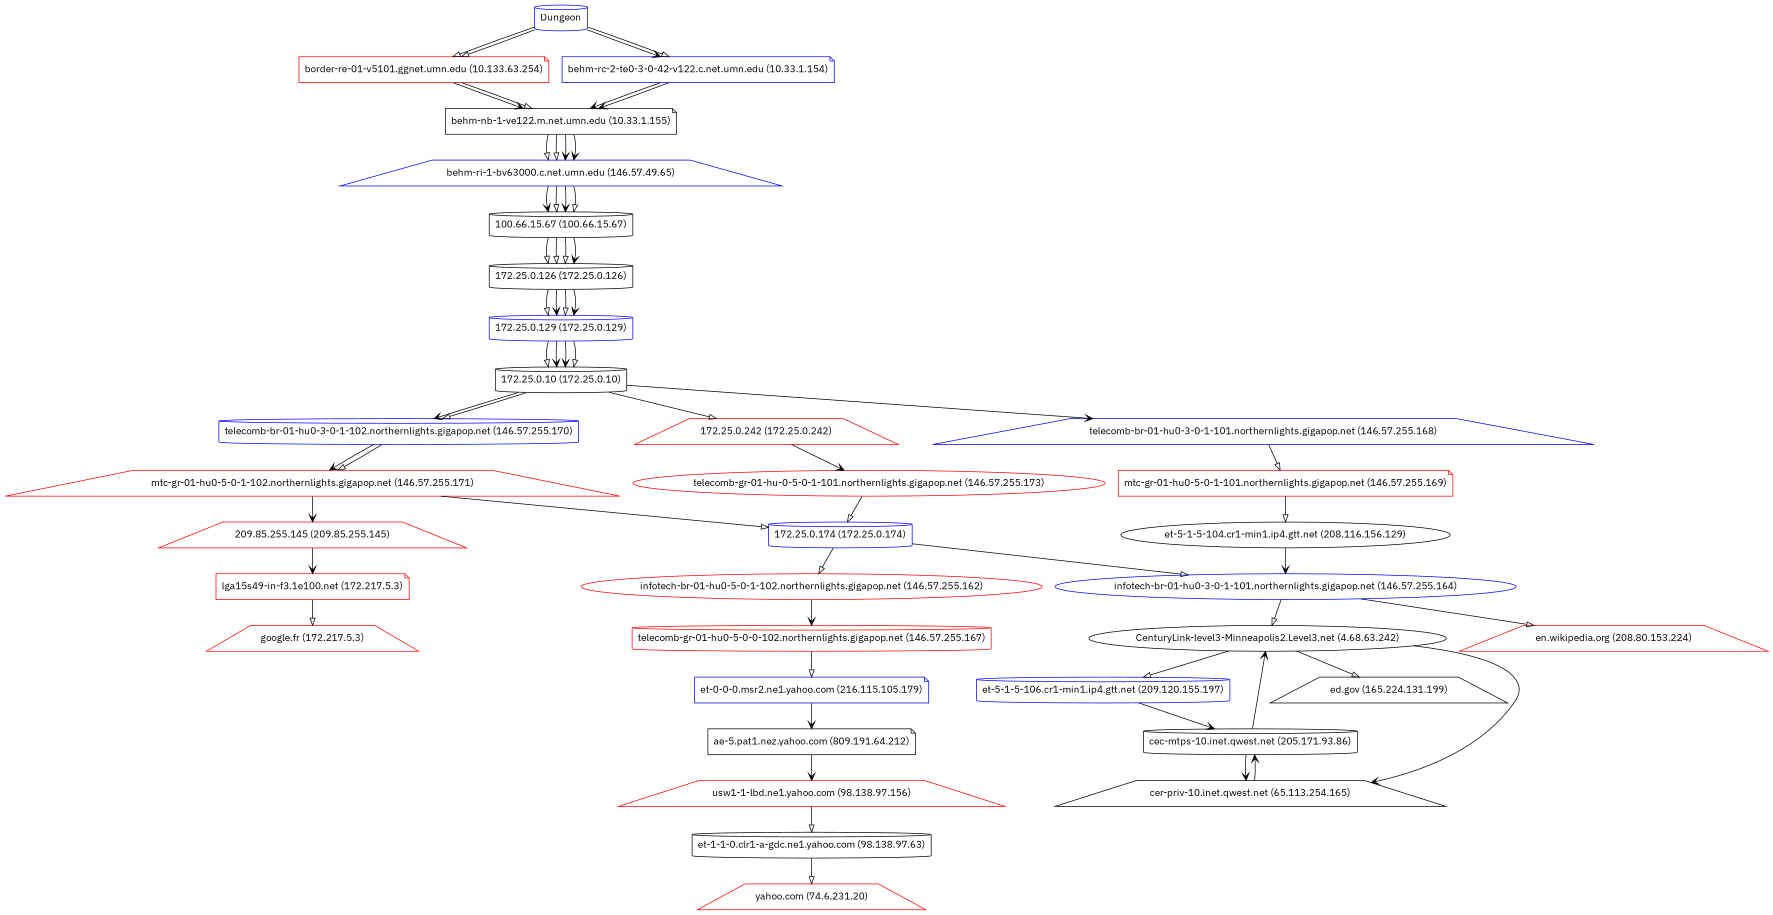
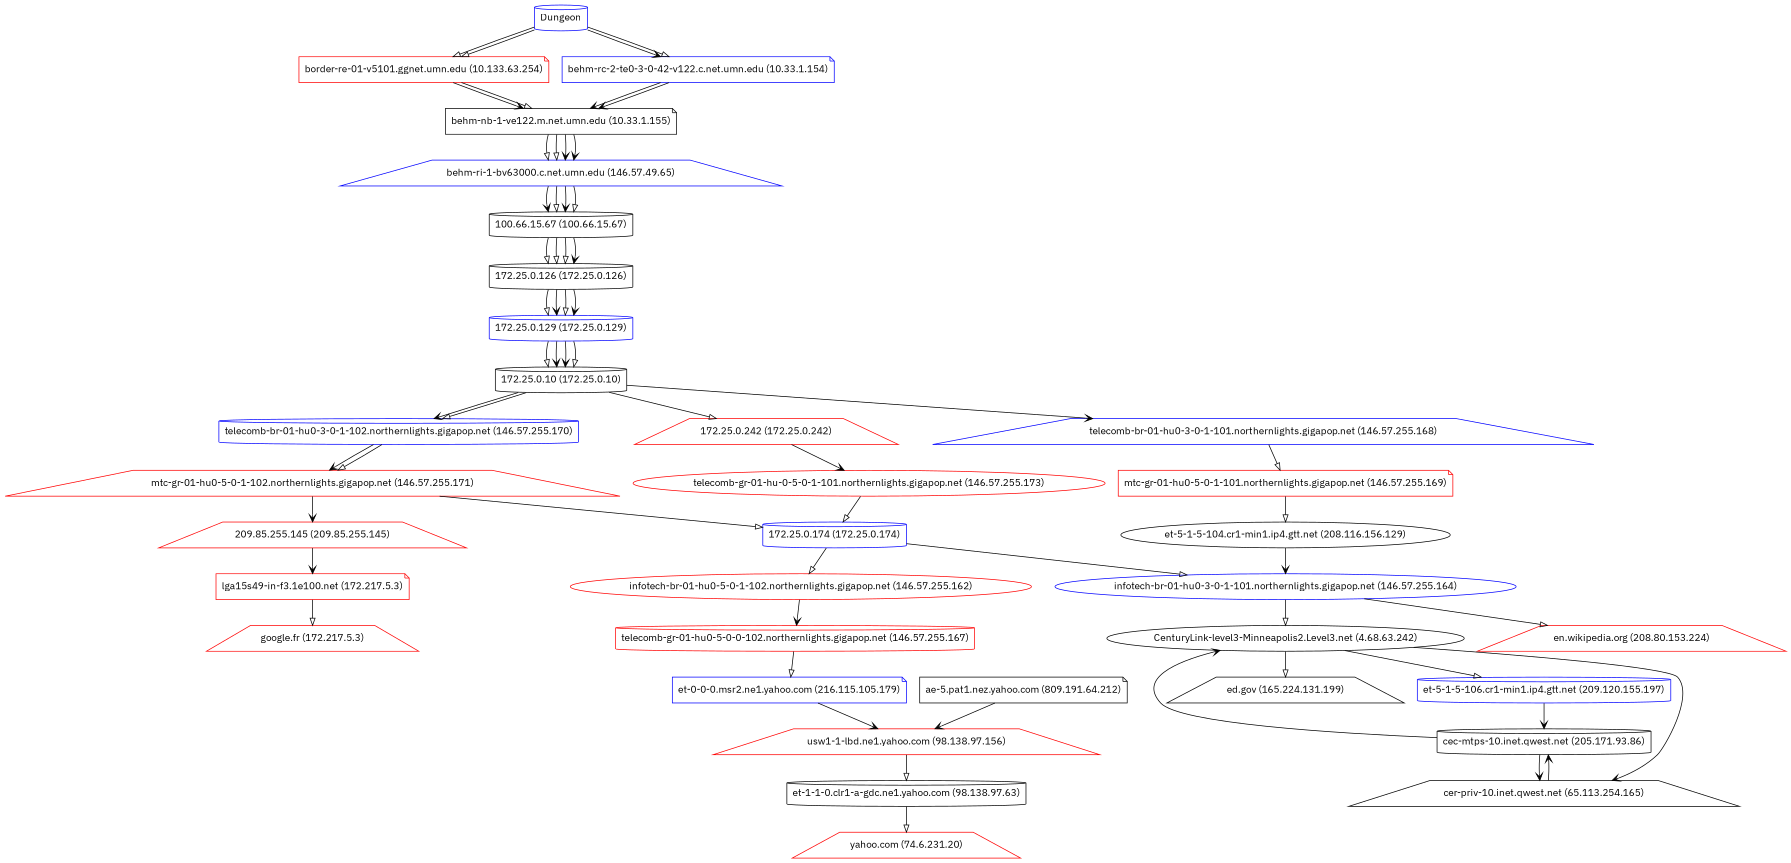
edge "et-0-0-0.msr2.ne1.yahoo.com (216.115.105.179)" -> "ae-5.pat1.nez.yahoo.com (809.191.64.212)": now "et-0-0-0.msr2.ne1.yahoo.com (216.115.105.179)" -> "usw1-1-lbd.ne1.yahoo.com (98.138.97.156)"
